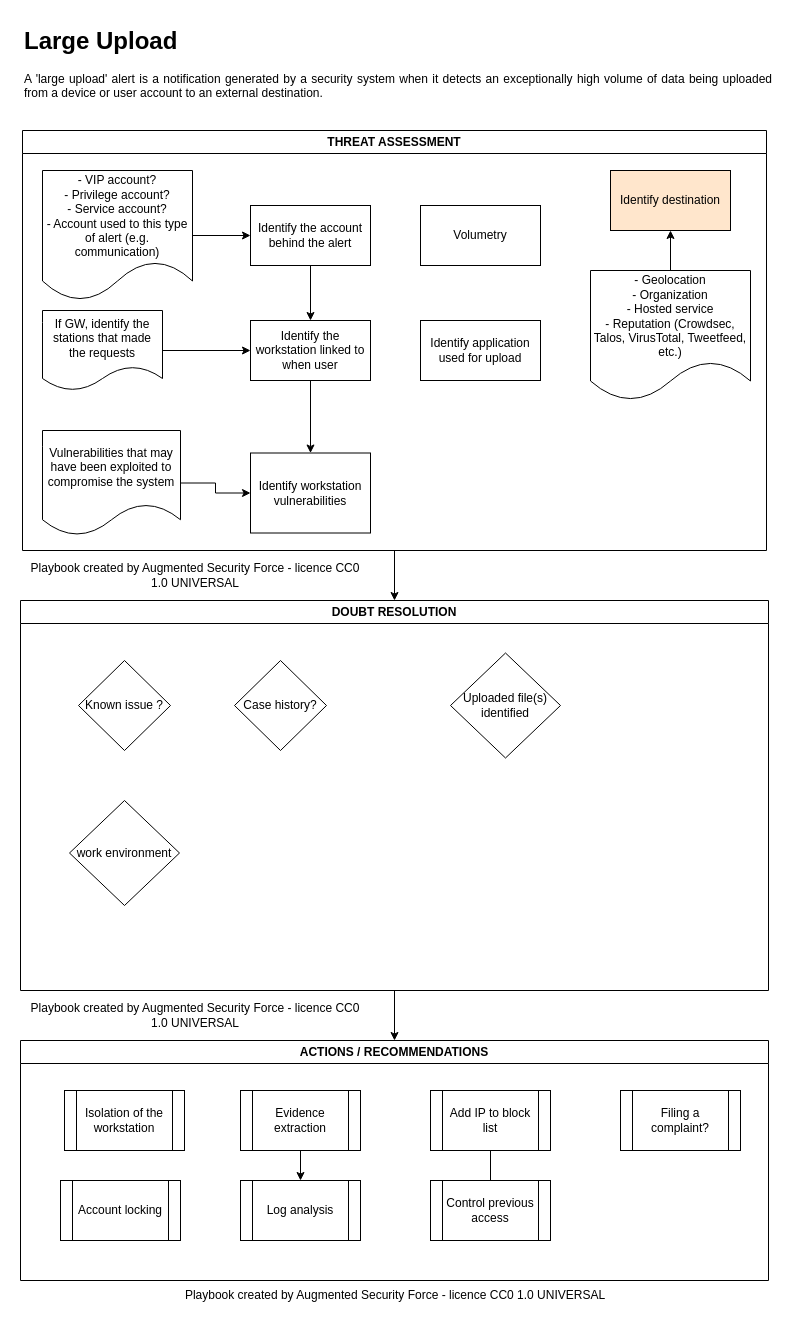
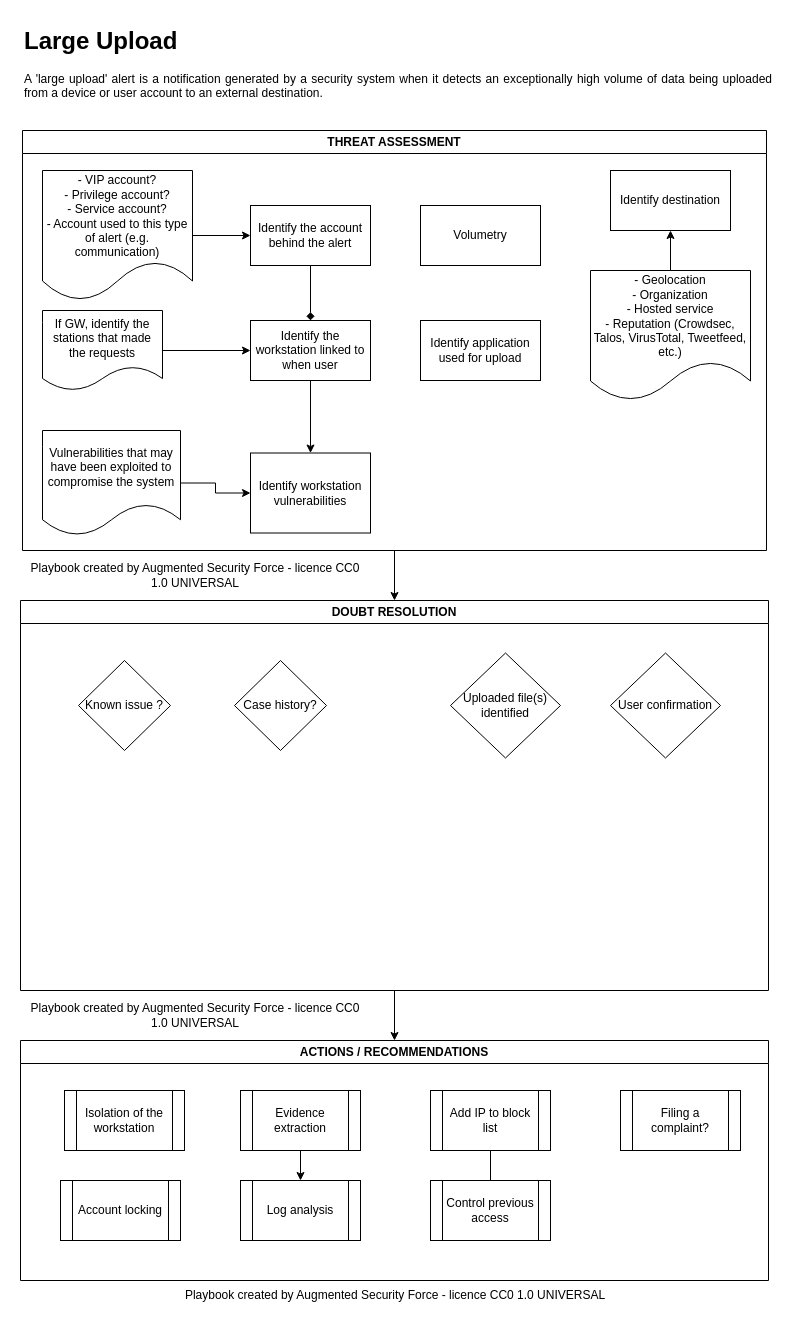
node "Identify destination": fillcolor #ffe6cc -> #ffffff
edge "Identify the account behind the alert" -> "Identify the workstation linked to when user": arrowhead classic -> diamond
node "User confirmation": added
node "work environment": removed
